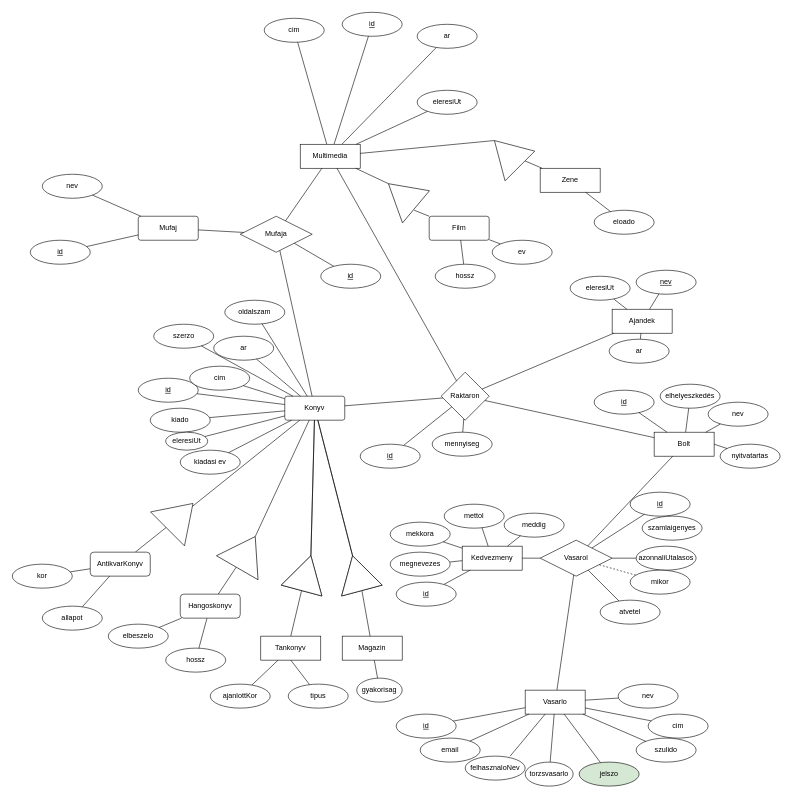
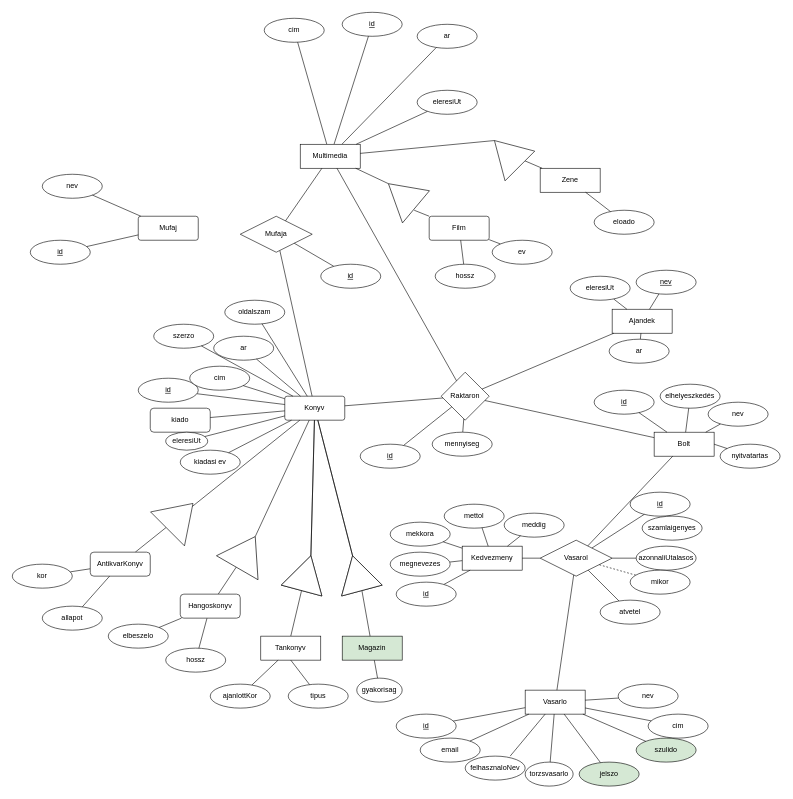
edge "Mufaj" -- "Mufaja": removed
node "kiado": shape ellipse -> rounded rectangle
node "Magazin": fillcolor #ffffff -> #d5e8d4
node "szulido": fillcolor #ffffff -> #d5e8d4
